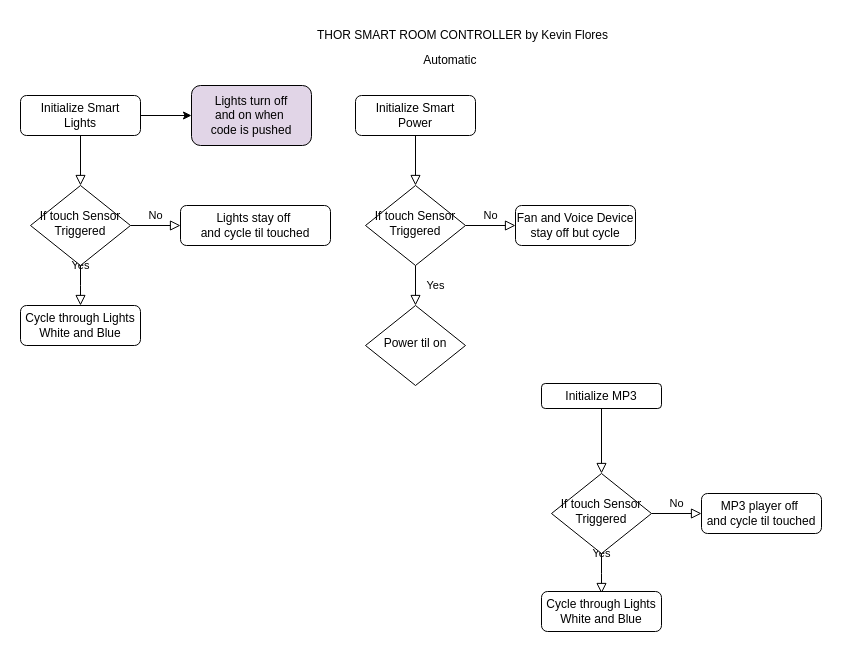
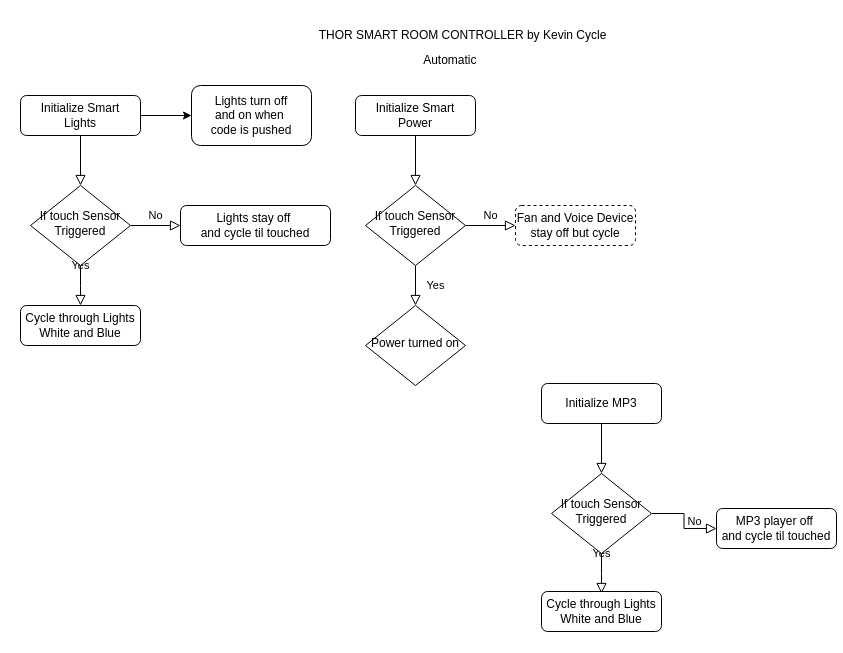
node "THOR SMART ROOM CONTROLLER by Kevin Flores": label "THOR SMART ROOM CONTROLLER by Kevin Flores" -> "THOR SMART ROOM CONTROLLER by Kevin Cycle"
node "Lights turn off and on when code is pushed": fillcolor #e1d5e7 -> #ffffff
node "Fan and Voice Device stay off but cycle": style solid -> dashed
node "Power til on": label "Power til on" -> "Power turned on"
node "Initialize MP3": size 120x25 -> 120x40
node "MP3 player off and cycle til touched": moved (762, 514) -> (777, 529)
